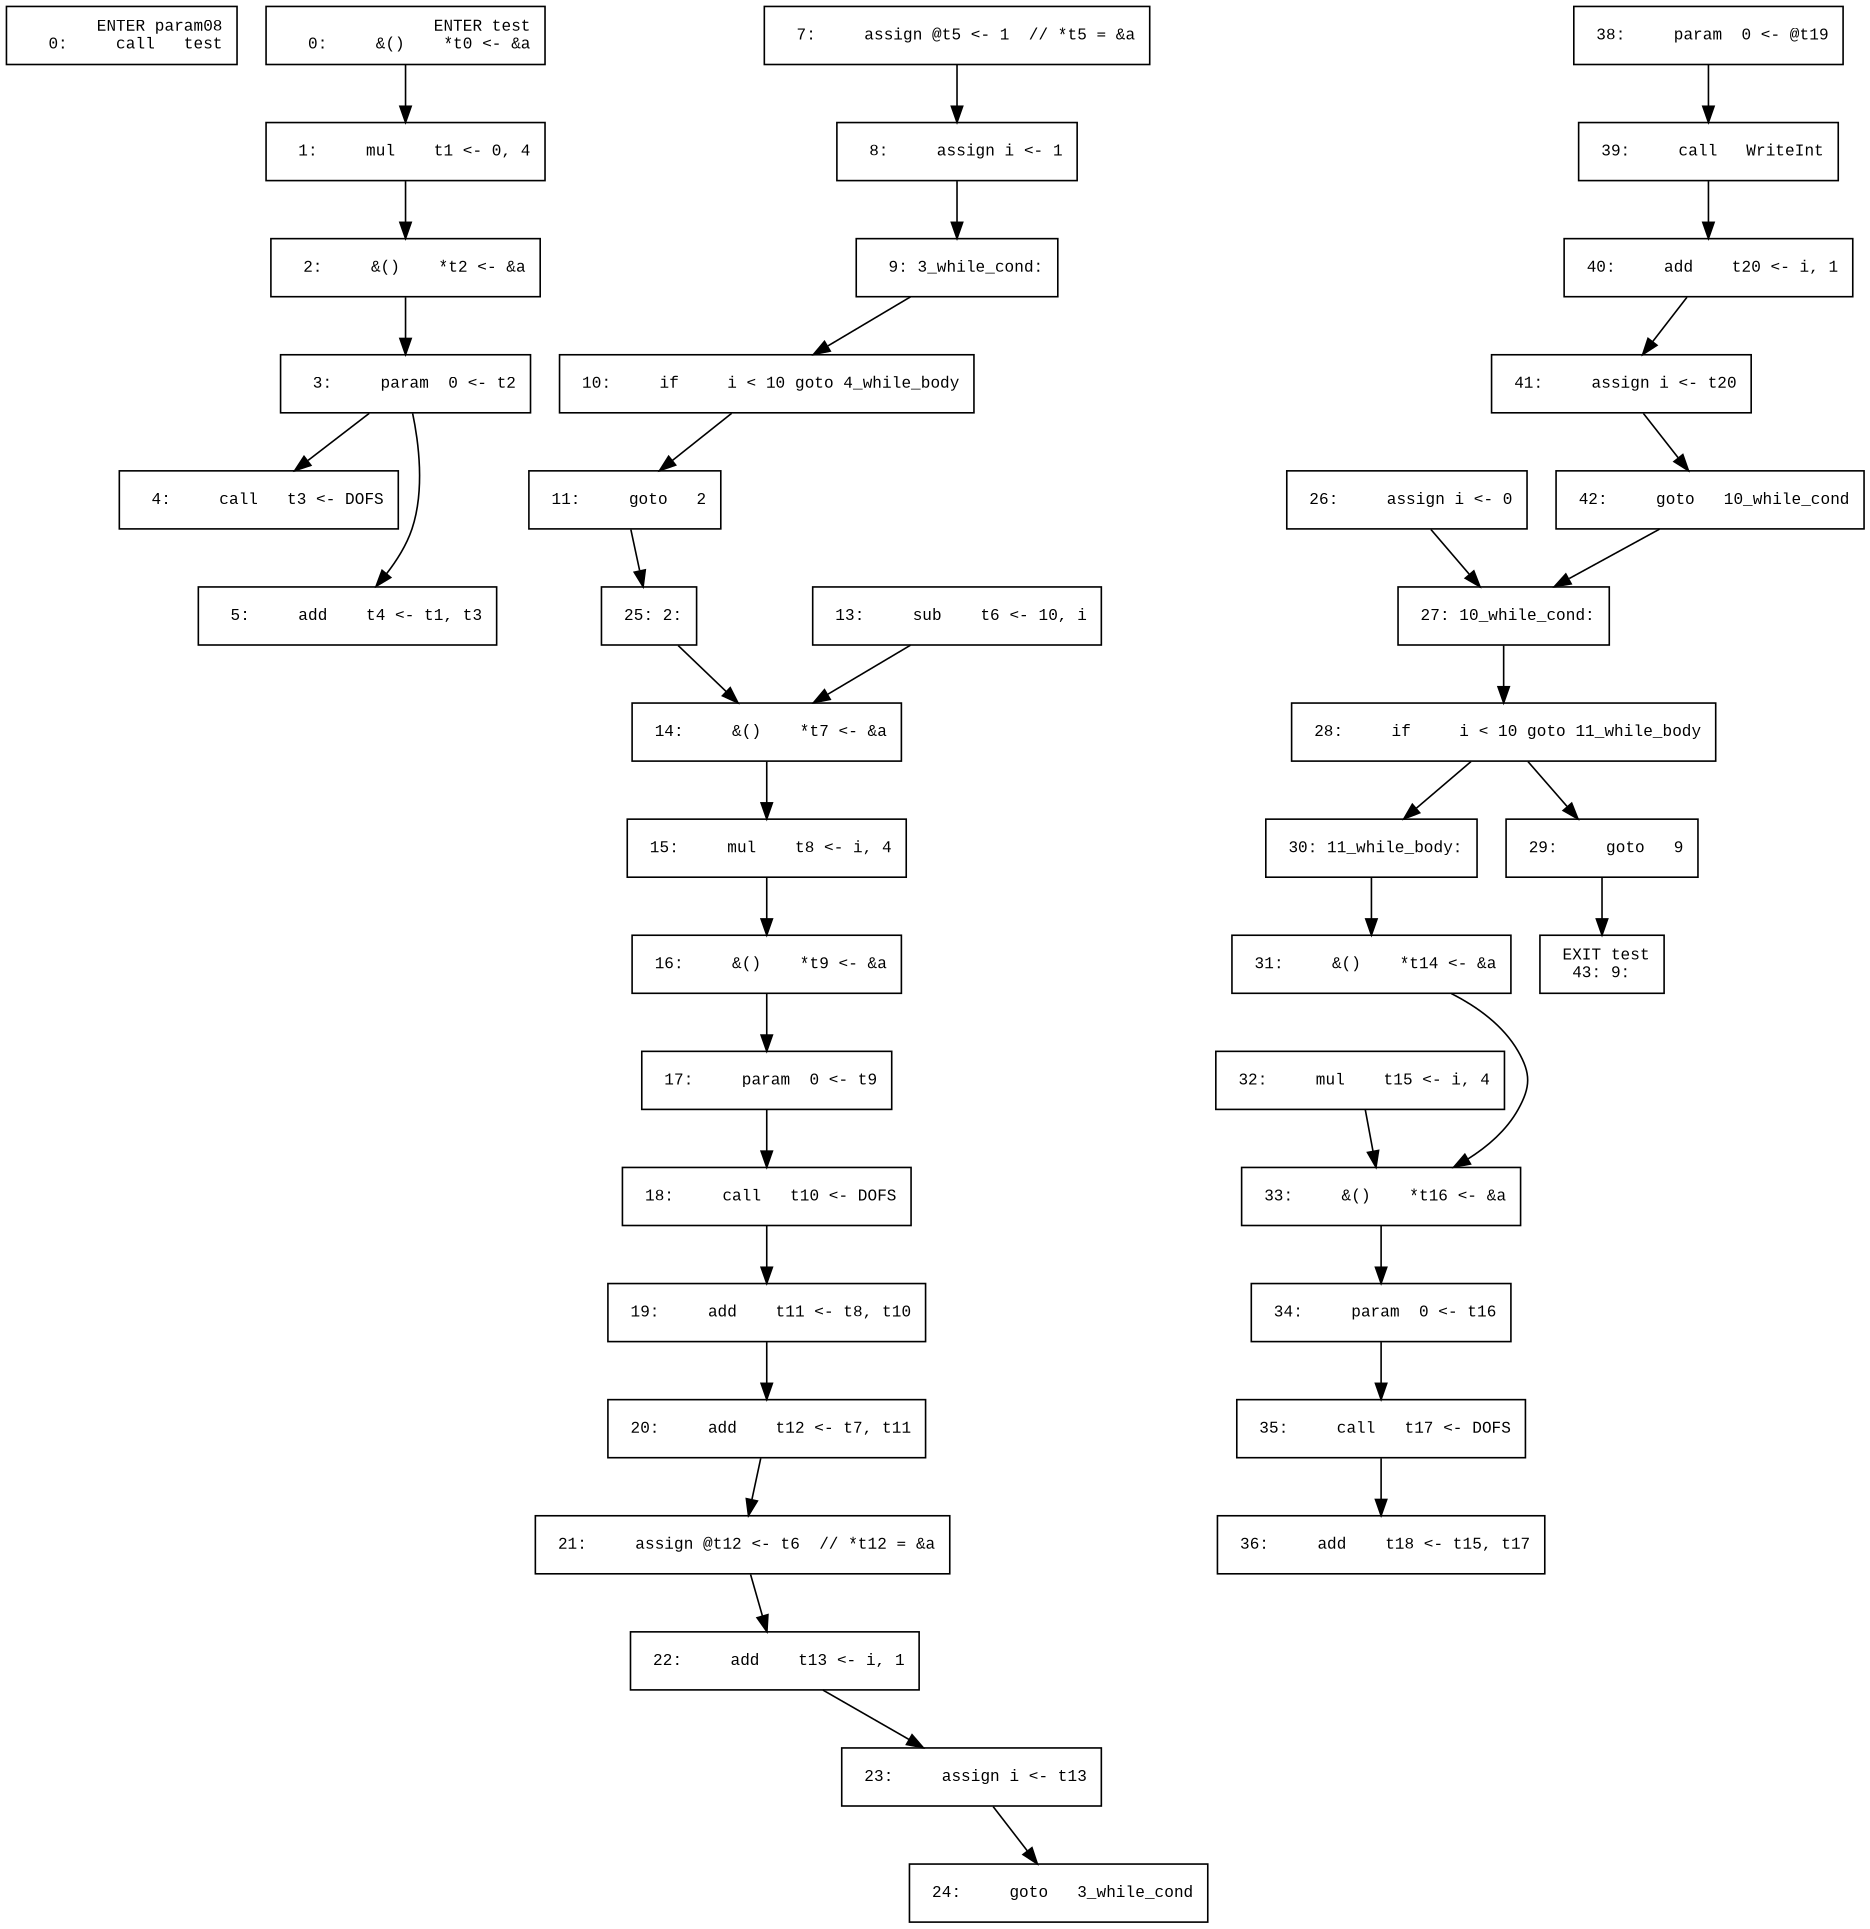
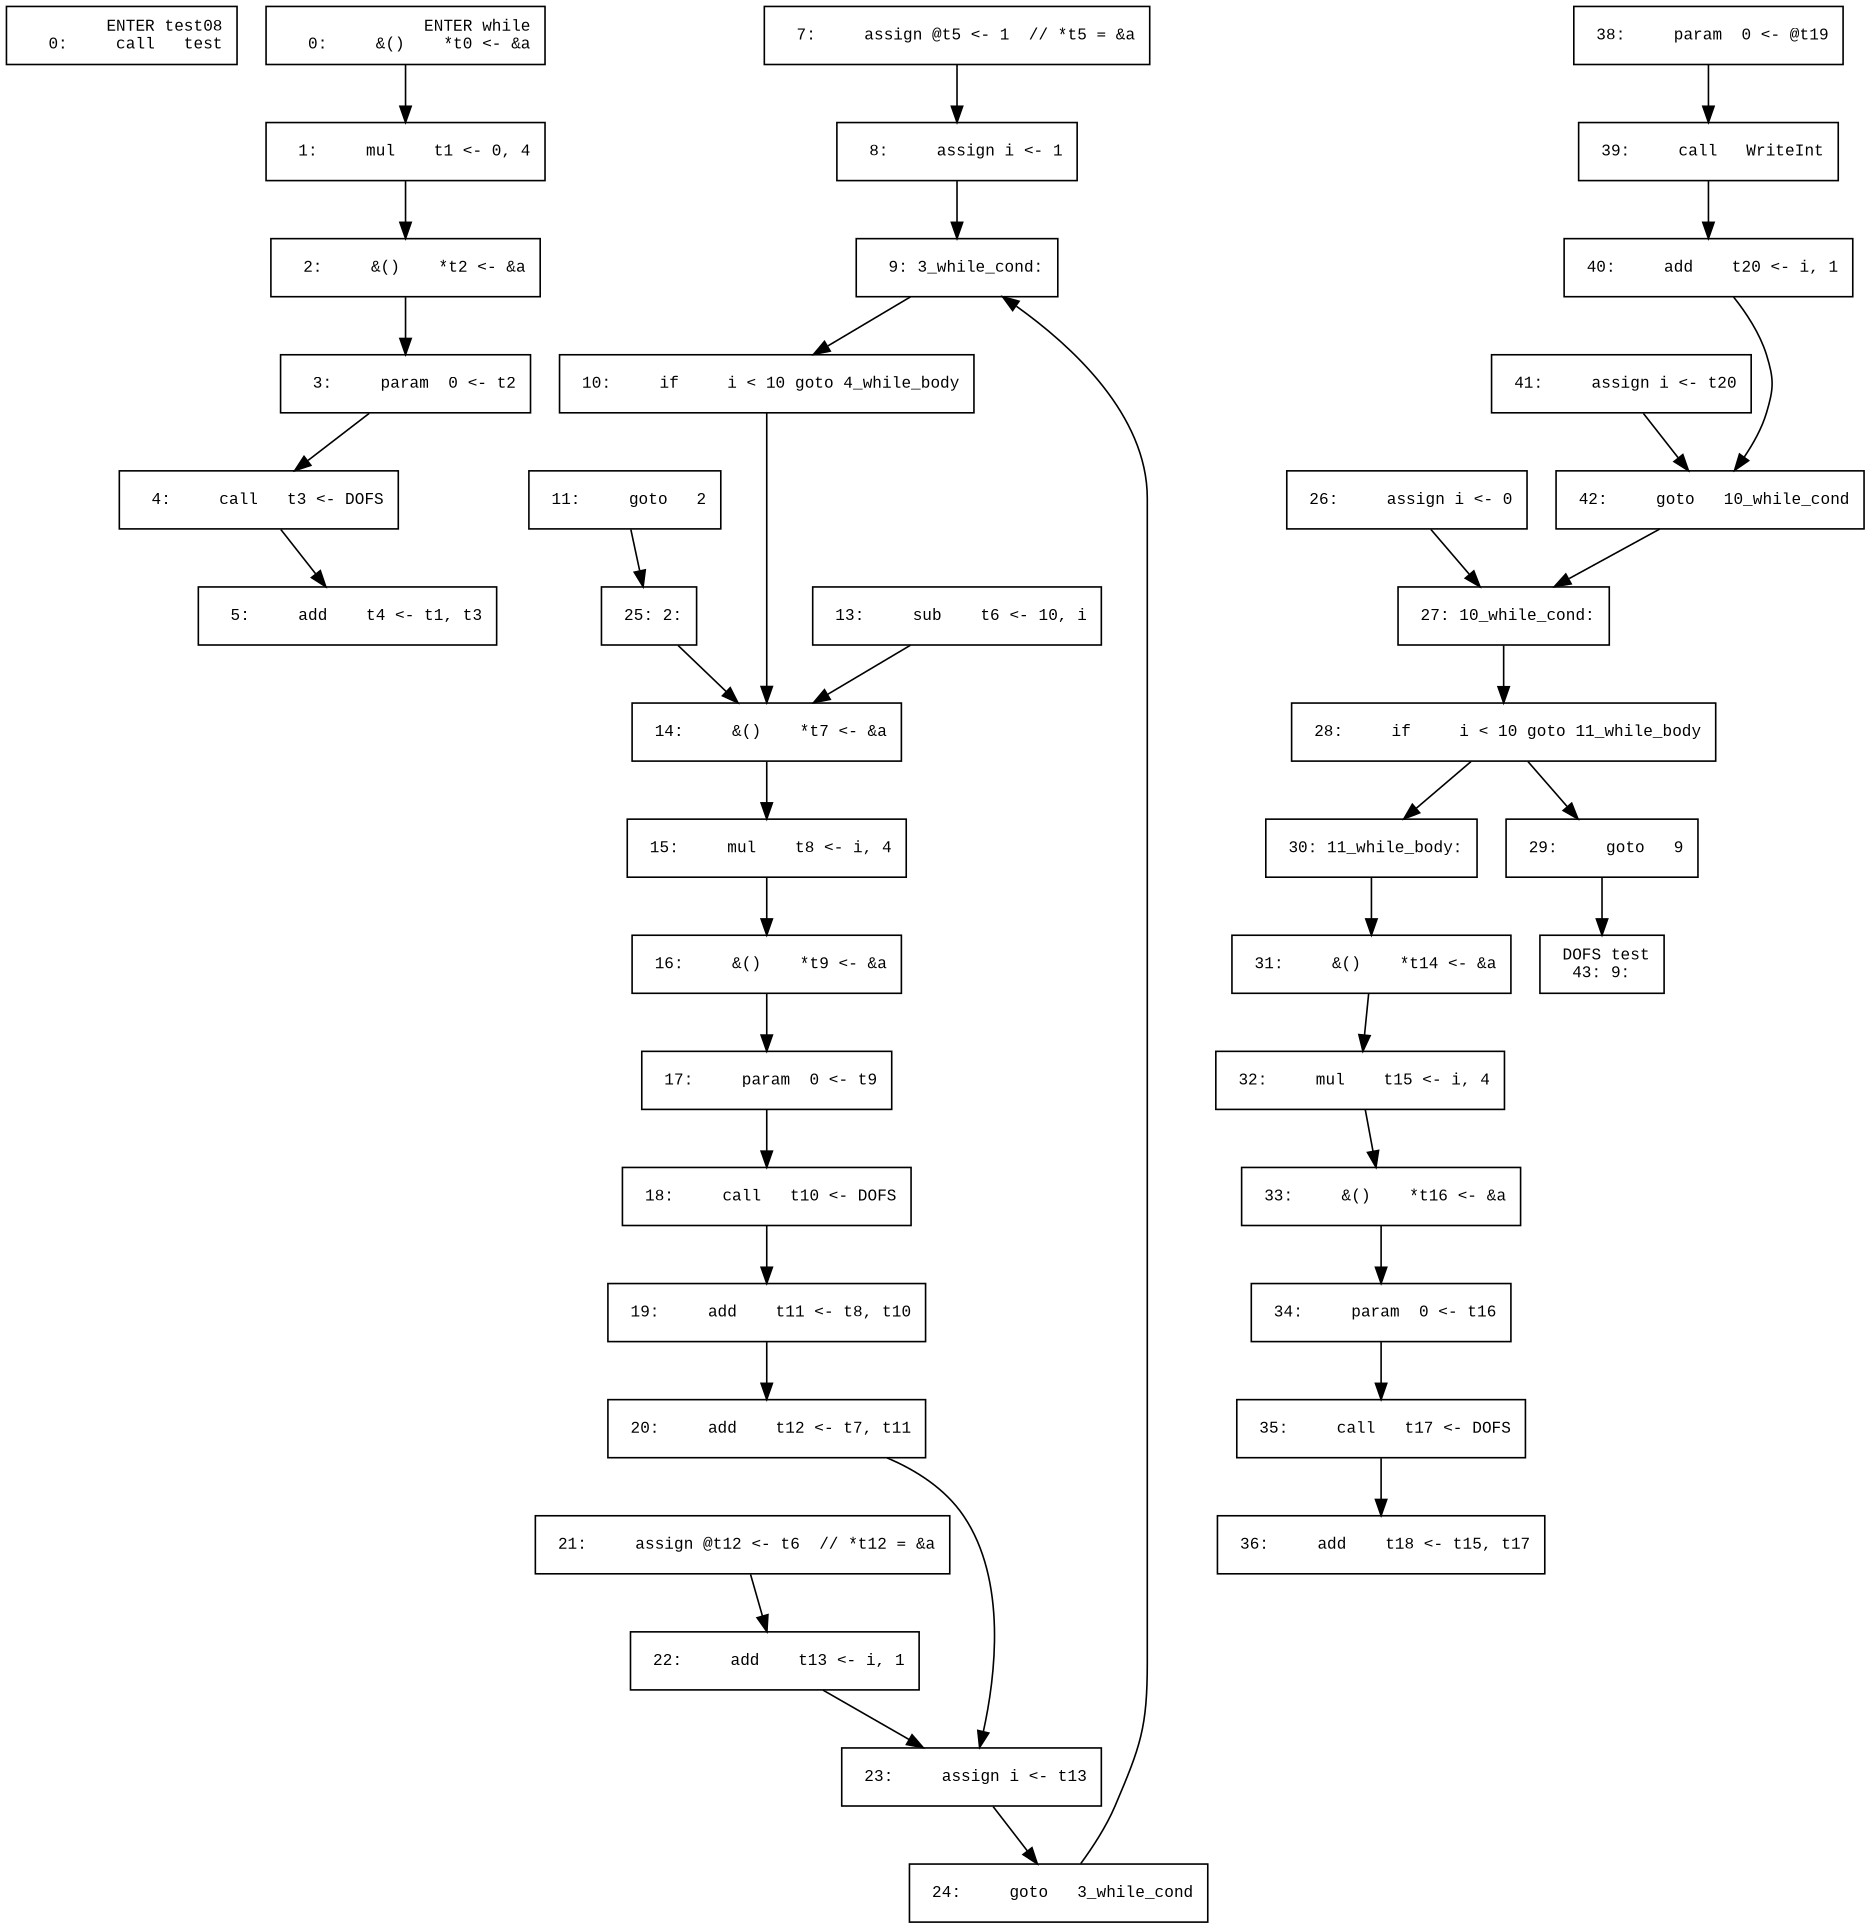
node "ENTER param08 0:     call   test": label "ENTER param08 0:     call   test" -> "ENTER test08 0:     call   test"
node "ENTER test 0:     &()    *t0 <- &a": label "ENTER test 0:     &()    *t0 <- &a" -> "ENTER while 0:     &()    *t0 <- &a"
edge "40:     add    t20 <- i, 1" -> "41:     assign i <- t20": now "40:     add    t20 <- i, 1" -> "42:     goto   10_while_cond"
edge "10:     if     i < 10 goto 4_while_body" -> "11:     goto   2": now "10:     if     i < 10 goto 4_while_body" -> "14:     &()    *t7 <- &a"
edge "3:     param  0 <- t2" -> "5:     add    t4 <- t1, t3": now "4:     call   t3 <- DOFS" -> "5:     add    t4 <- t1, t3"
node "EXIT test 43: 9:": label "EXIT test 43: 9:" -> "DOFS test 43: 9:"
edge "24:     goto   3_while_cond" -> "9: 3_while_cond:": added
edge "31:     &()    *t14 <- &a" -> "33:     &()    *t16 <- &a": now "31:     &()    *t14 <- &a" -> "32:     mul    t15 <- i, 4"
edge "20:     add    t12 <- t7, t11" -> "21:     assign @t12 <- t6  // *t12 = &a": now "20:     add    t12 <- t7, t11" -> "23:     assign i <- t13"
